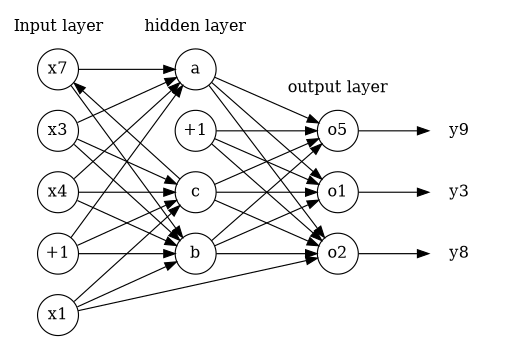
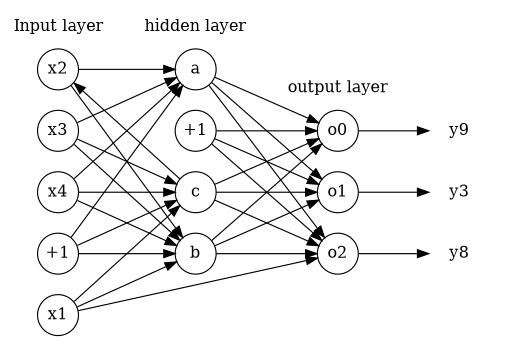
node "x7": label "x7" -> "x2"
node "o5": label "o5" -> "o0"
